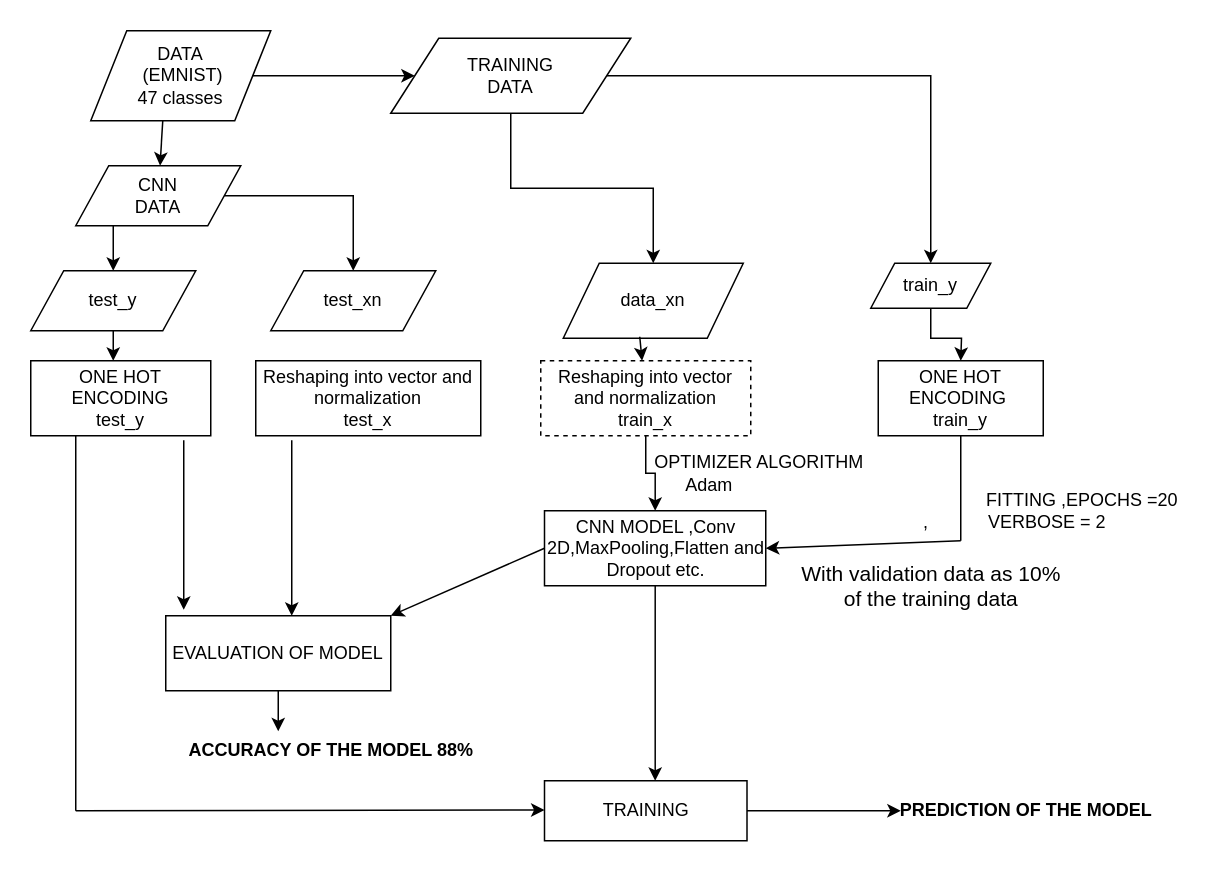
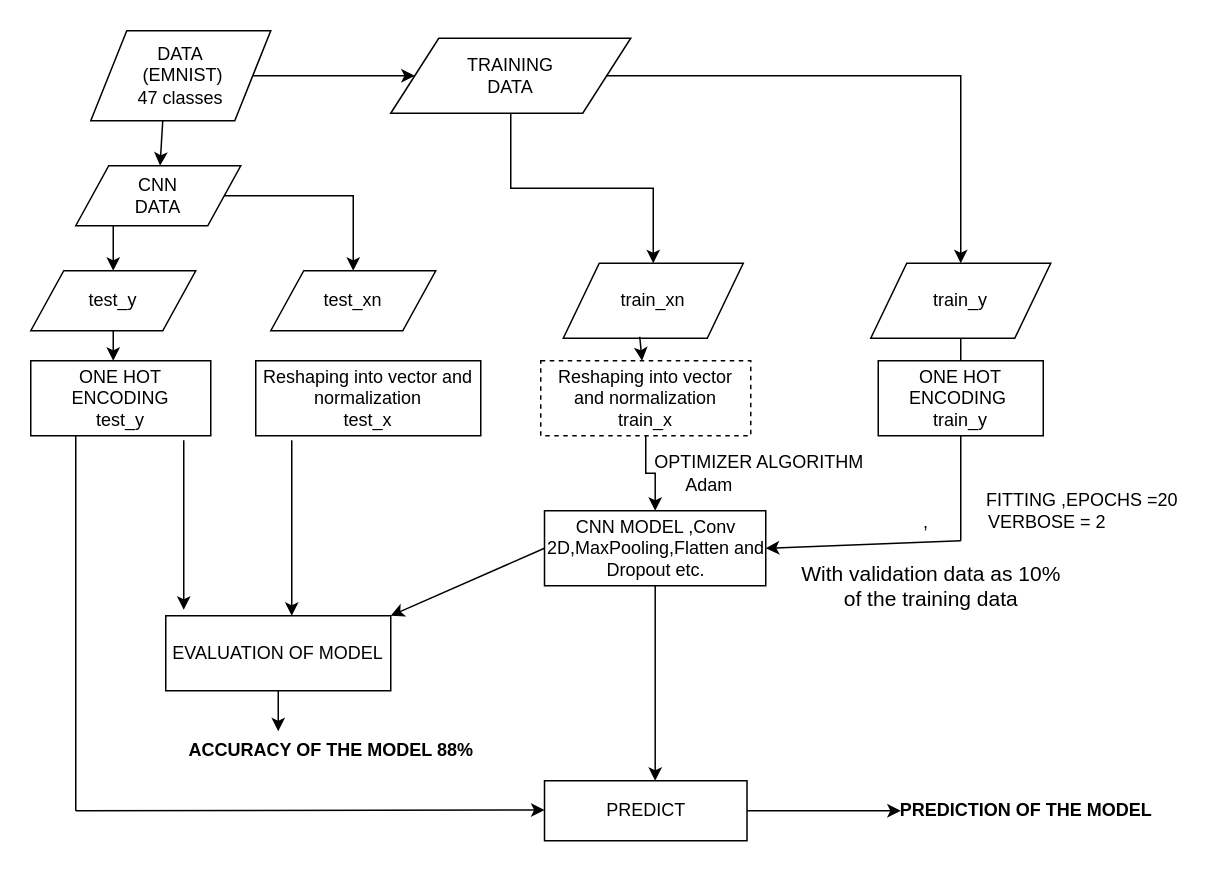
node "train_y": size 120x45 -> 180x75
node "data_xn": label "data_xn" -> "train_xn"
node "TRAINING": label "TRAINING" -> "PREDICT"
